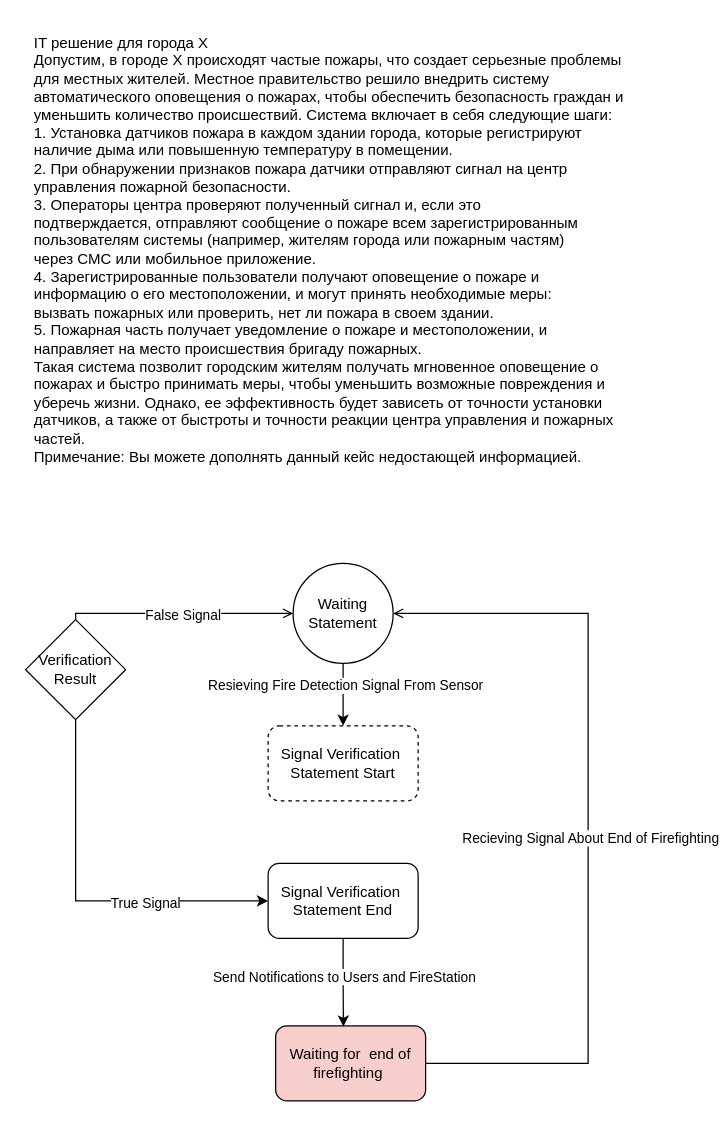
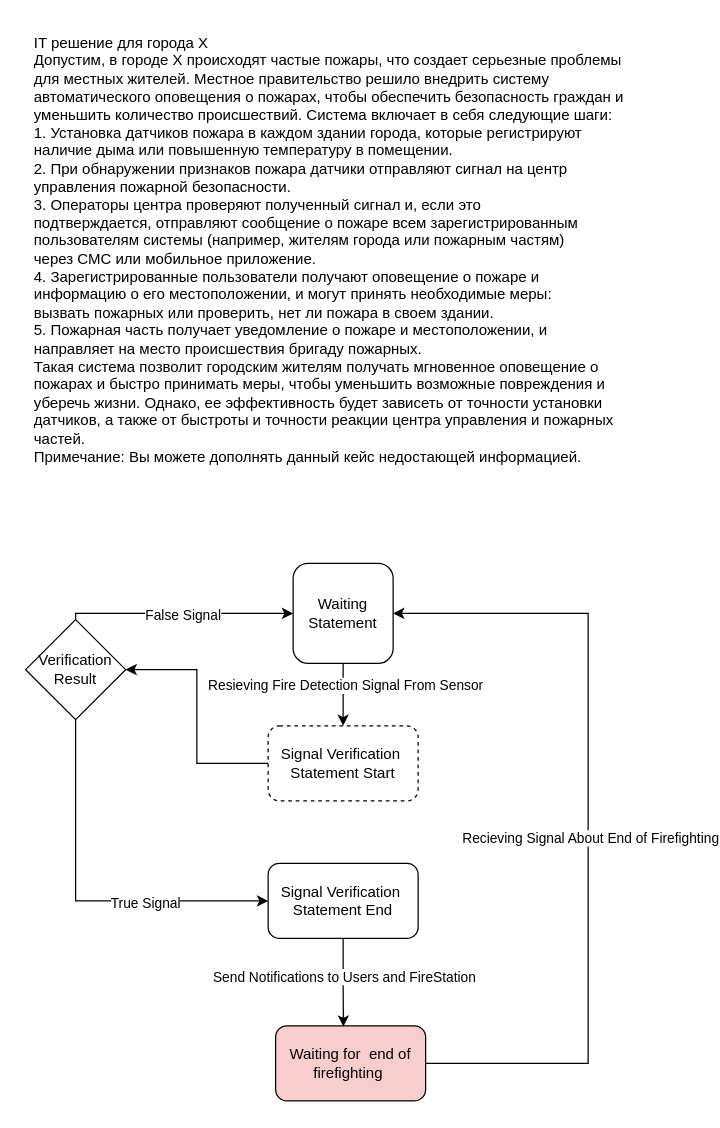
edge "Verification Result" -> "Waiting Statement": arrowhead open -> classic
node "Waiting Statement": shape ellipse -> rounded rectangle
edge "Waiting for end of firefighting" -> "Waiting Statement": arrowhead open -> classic
edge "Signal Verification Statement Start" -> "Verification Result": added
